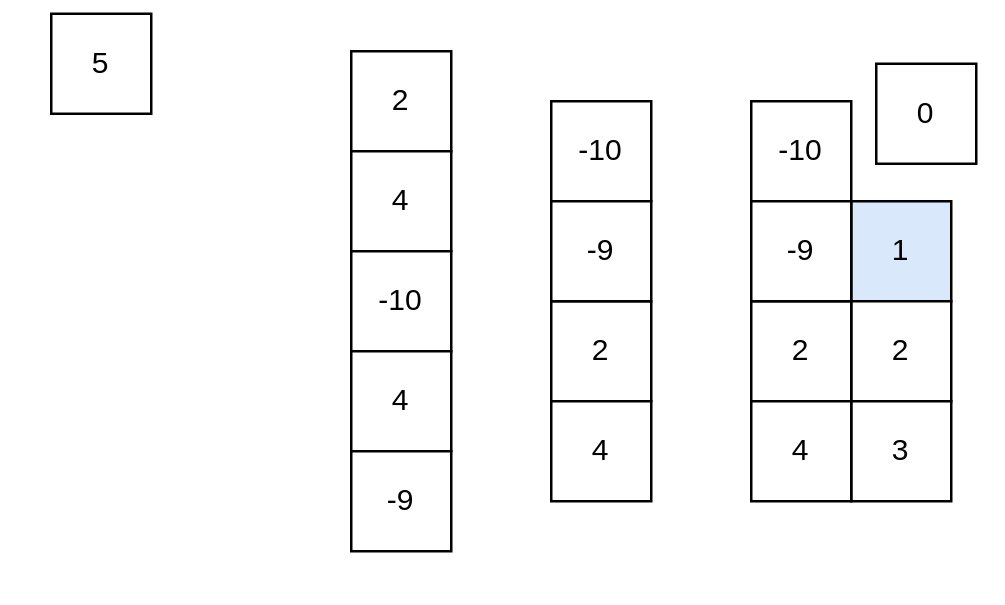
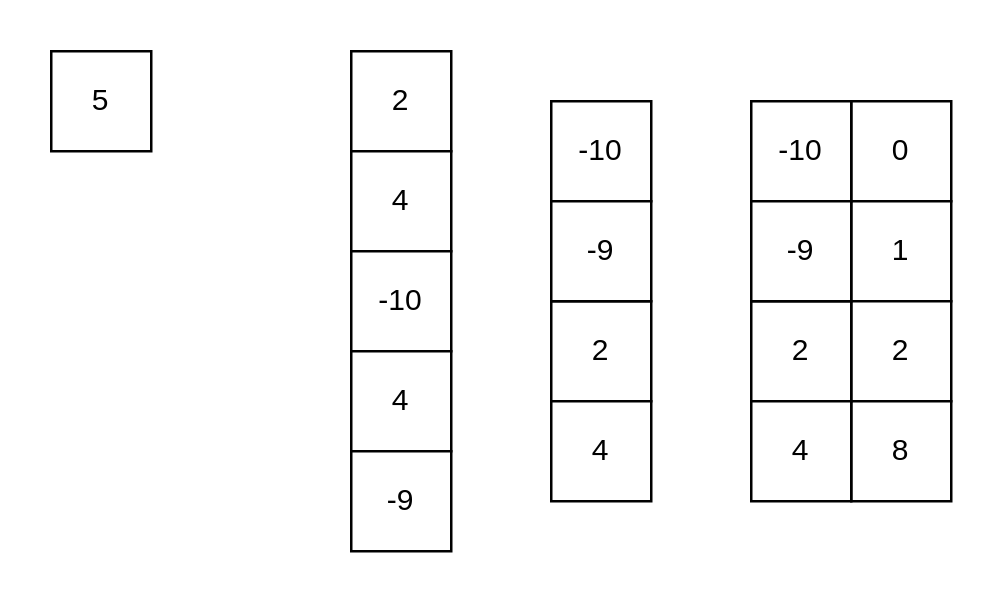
node "5": moved (101, 64) -> (101, 101)
node "0": moved (926, 114) -> (901, 151)
node "1": fillcolor #dae8fc -> #ffffff
node "3": label "3" -> "8"
